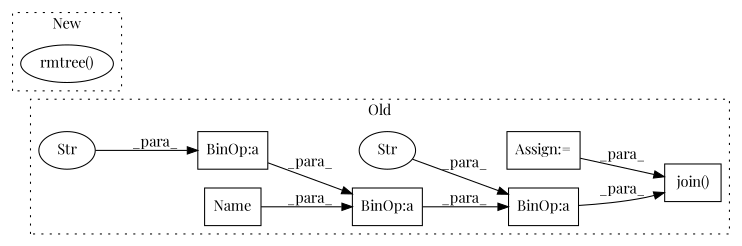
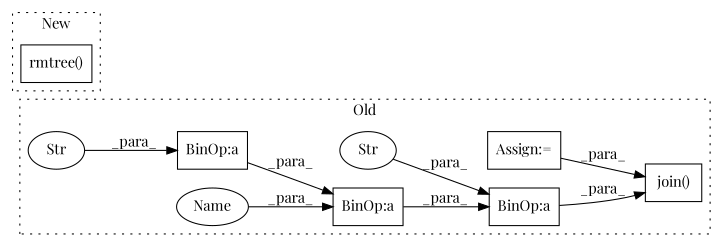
node "rmtree()": shape ellipse -> box
node "Name": shape box -> ellipse
